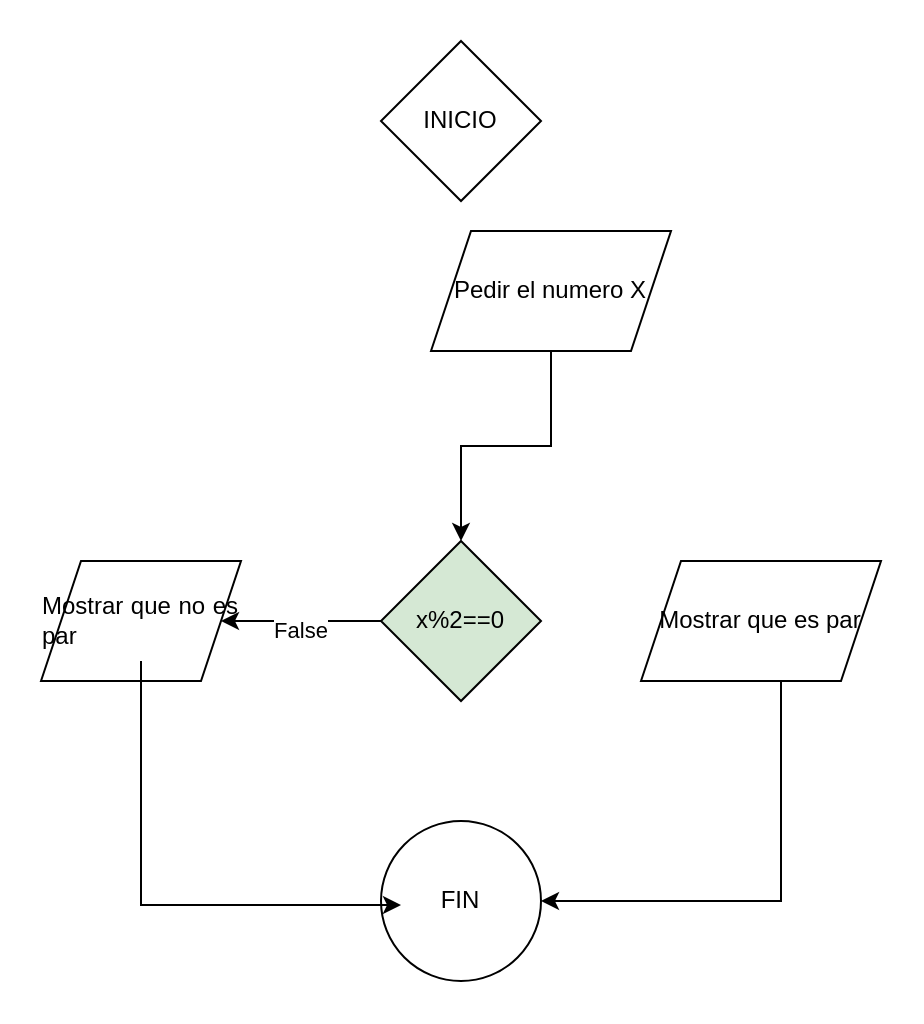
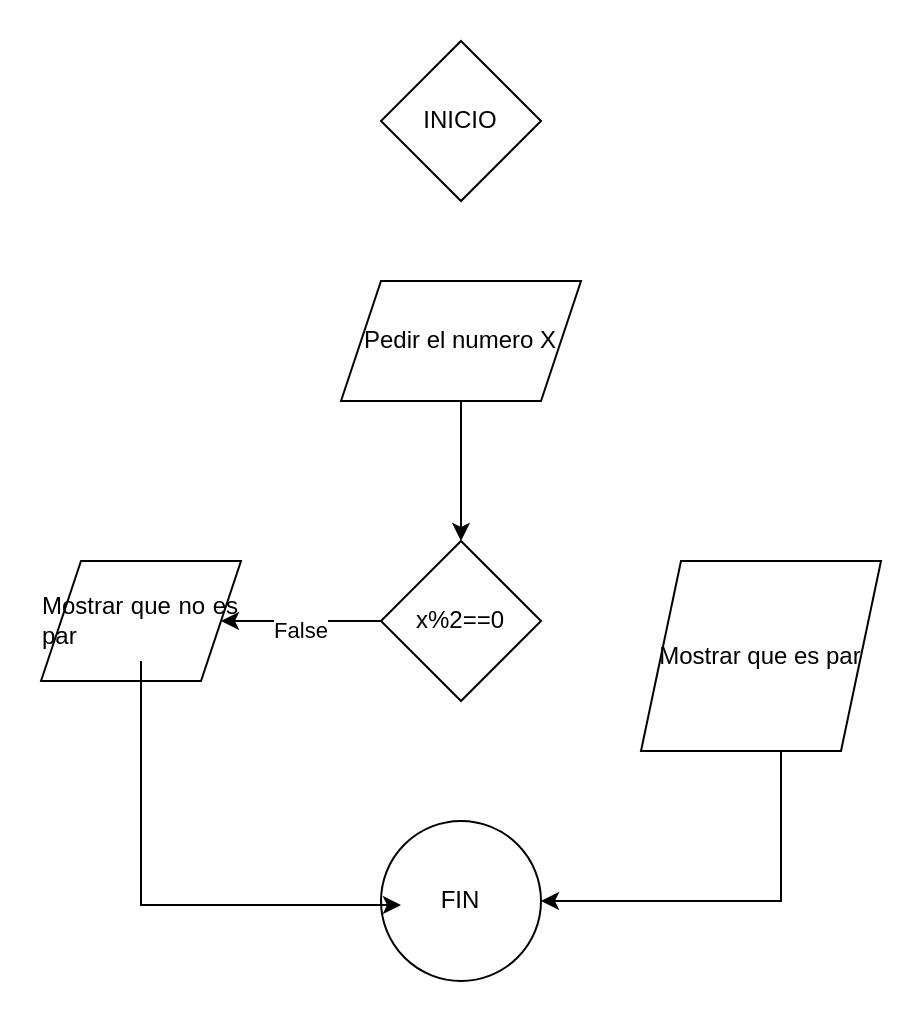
node "Pedir el numero X": moved (551, 291) -> (461, 341)
node "x%2==0": fillcolor #d5e8d4 -> #ffffff
node "Mostrar que es par": size 240x120 -> 240x190
